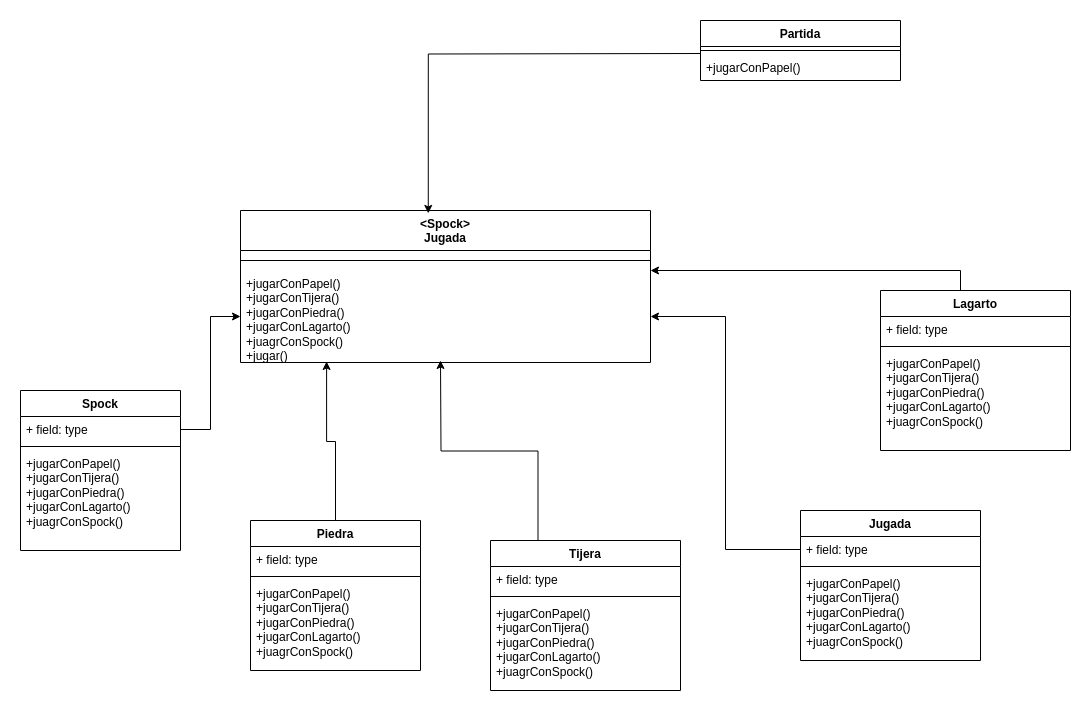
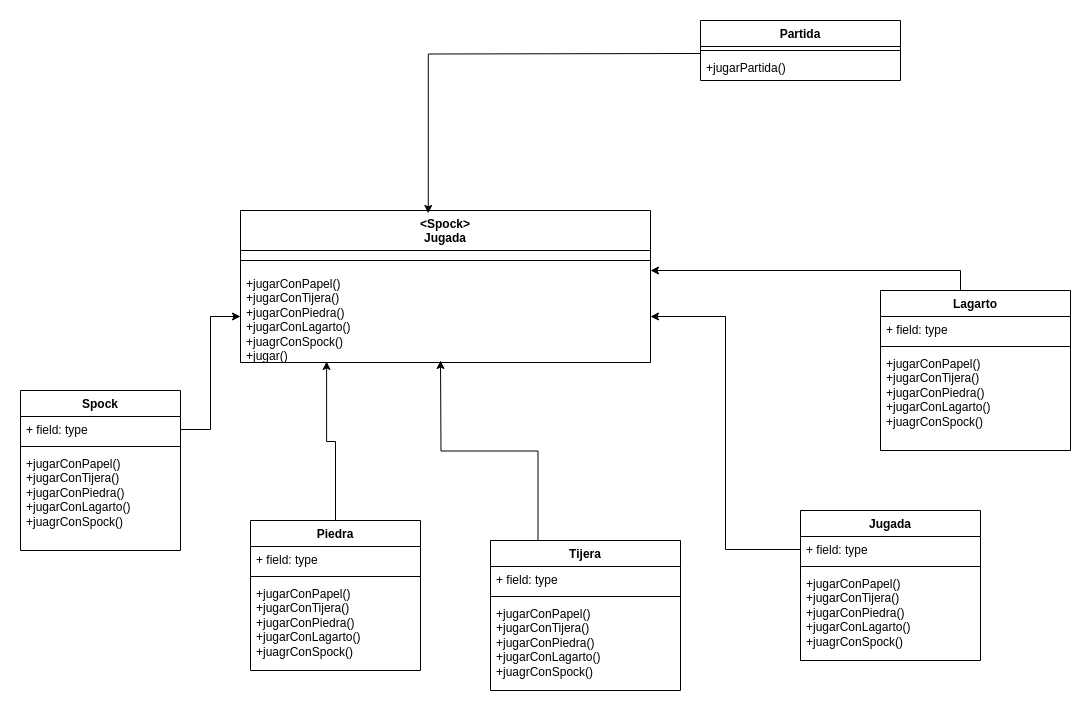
node "+jugarConPapel()": label "+jugarConPapel()" -> "+jugarPartida()"
